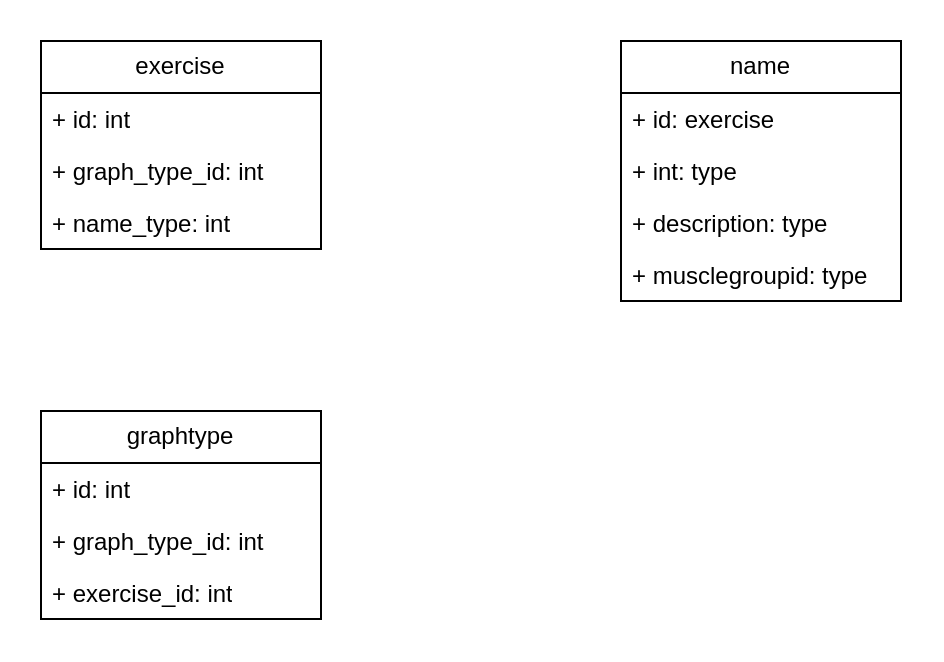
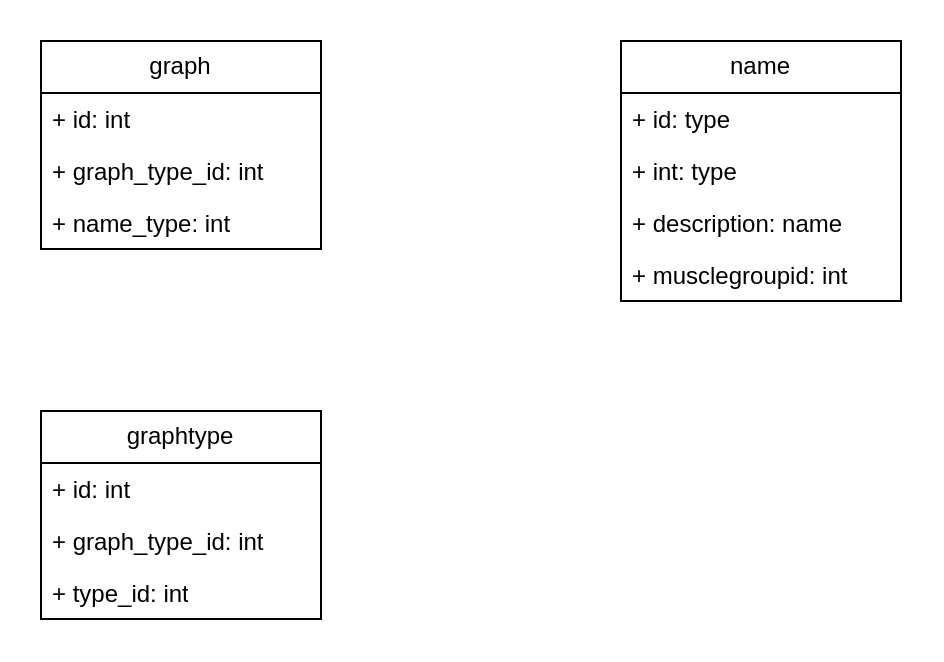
node "exercise": label "exercise" -> "graph"
node "+ id: exercise": label "+ id: exercise" -> "+ id: type"
node "+ description: type": label "+ description: type" -> "+ description: name"
node "+ musclegroupid: type": label "+ musclegroupid: type" -> "+ musclegroupid: int"
node "+ exercise_id: int": label "+ exercise_id: int" -> "+ type_id: int"
